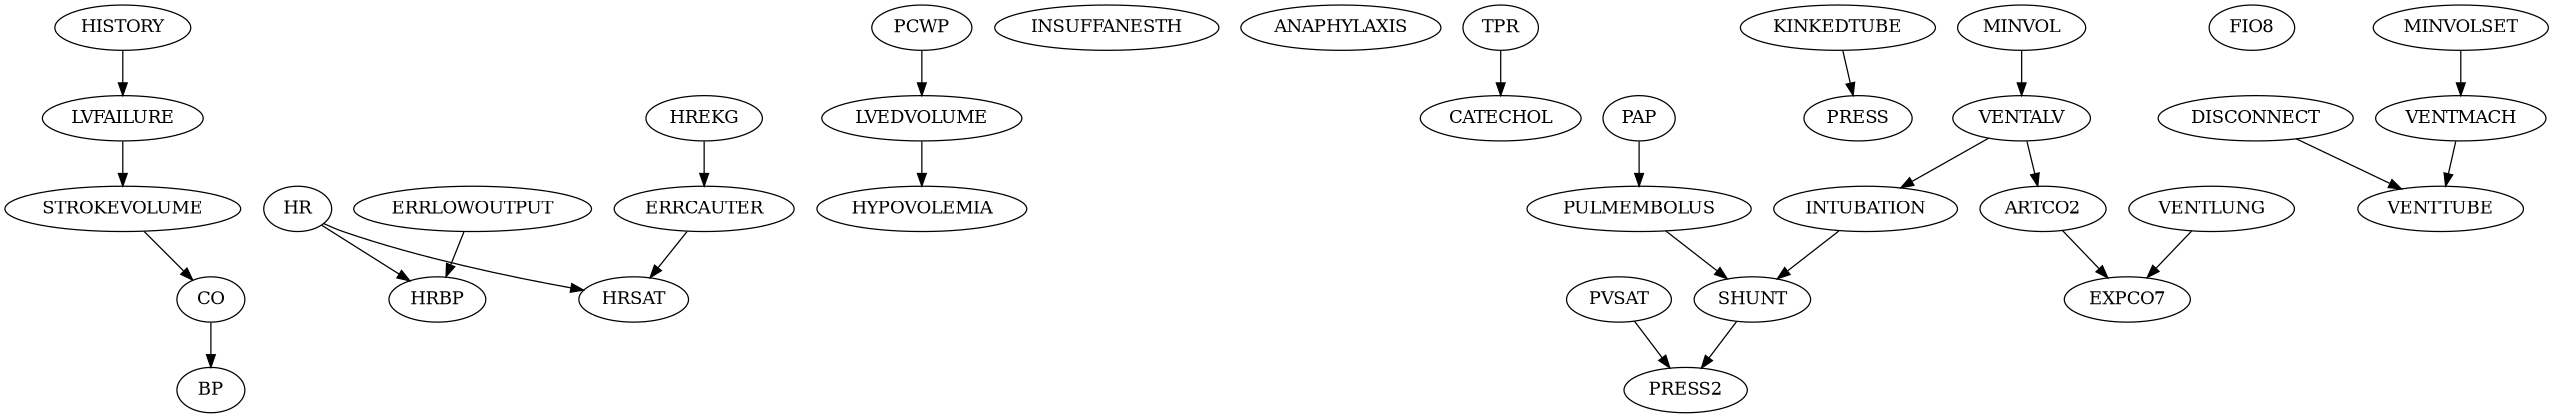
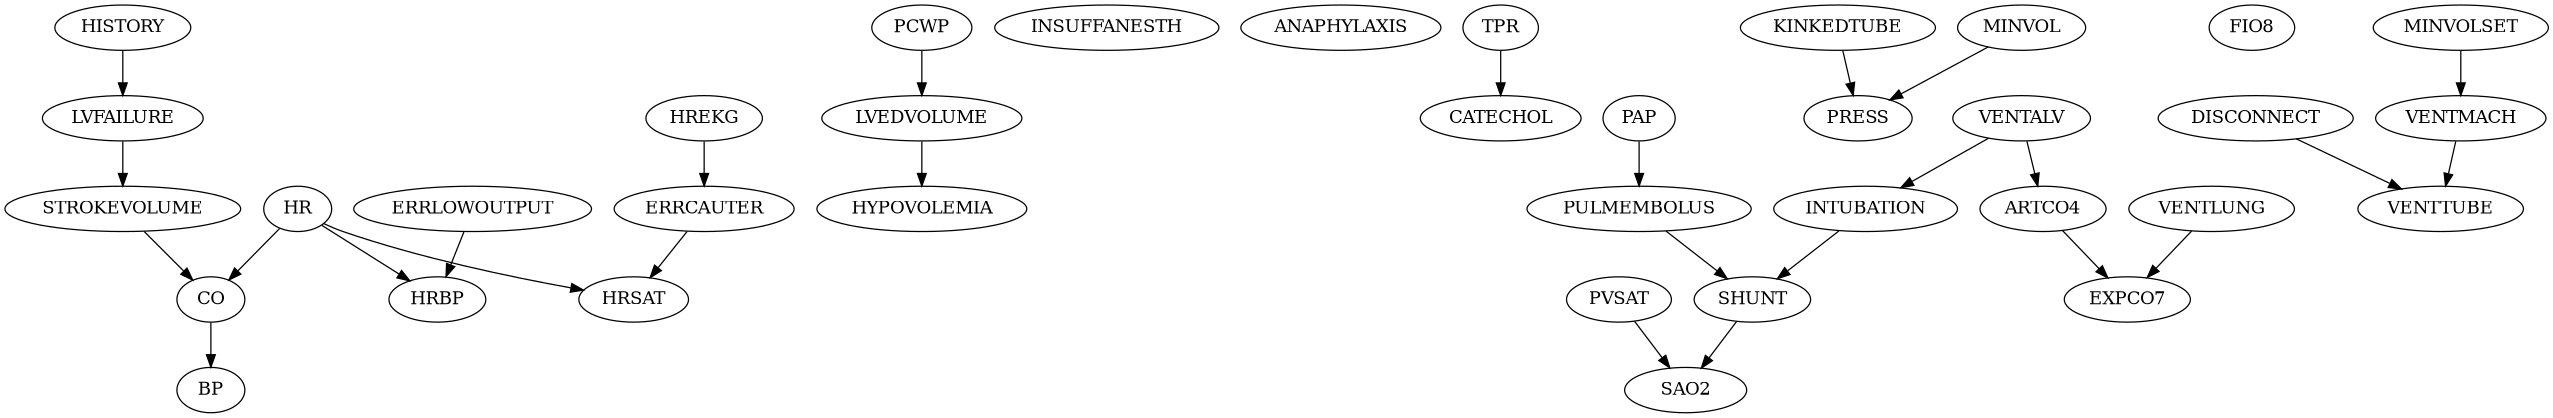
edge "MINVOL" -> "VENTALV": now "MINVOL" -> "PRESS"
node "ARTCO2": label "ARTCO2" -> "ARTCO4"
edge "HR" -> "CO": added
node "PRESS2": label "PRESS2" -> "SAO2"
